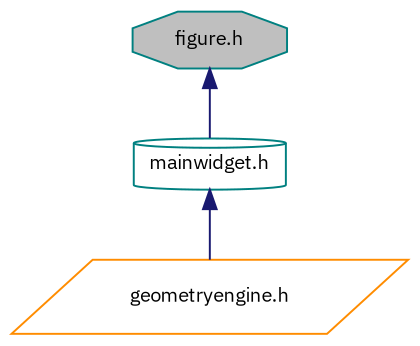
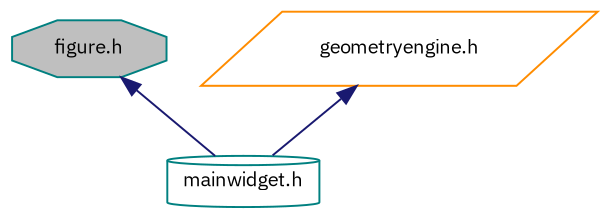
edge "geometryengine.h" -> "mainwidget.h": reversed
